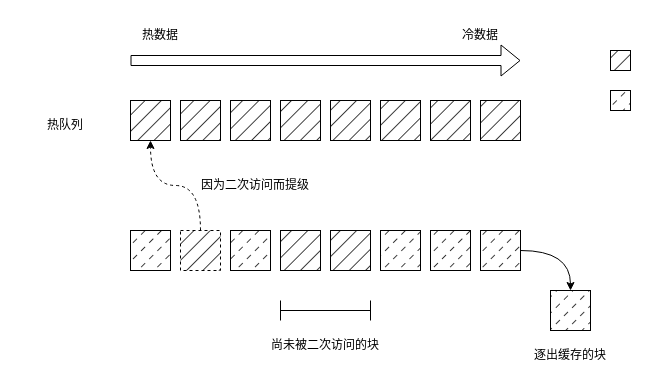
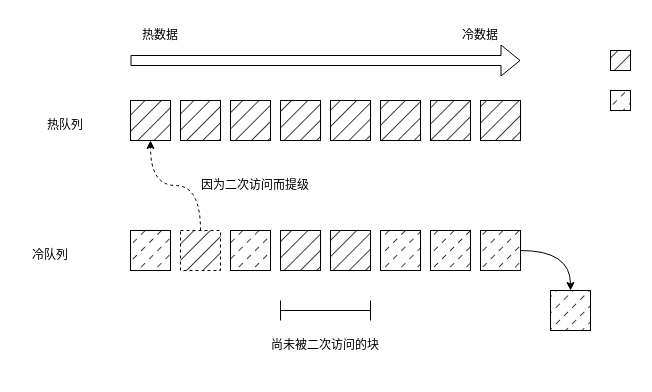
node "冷队列": added
node "逐出缓存的块": removed
